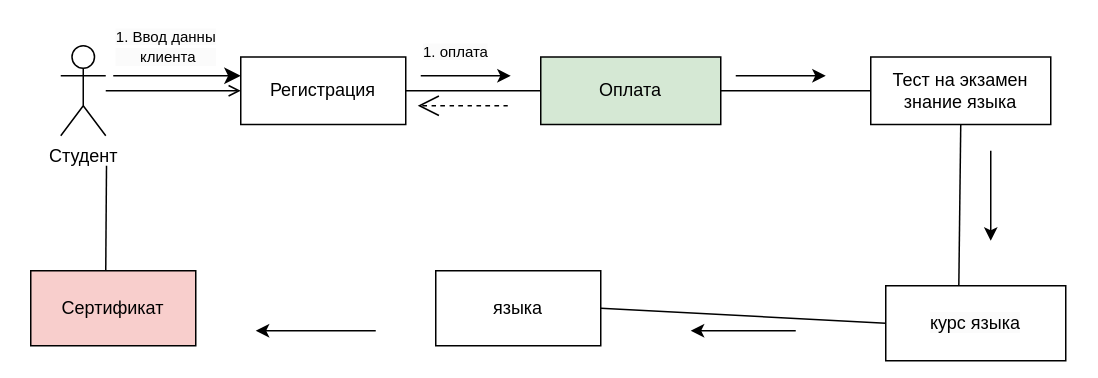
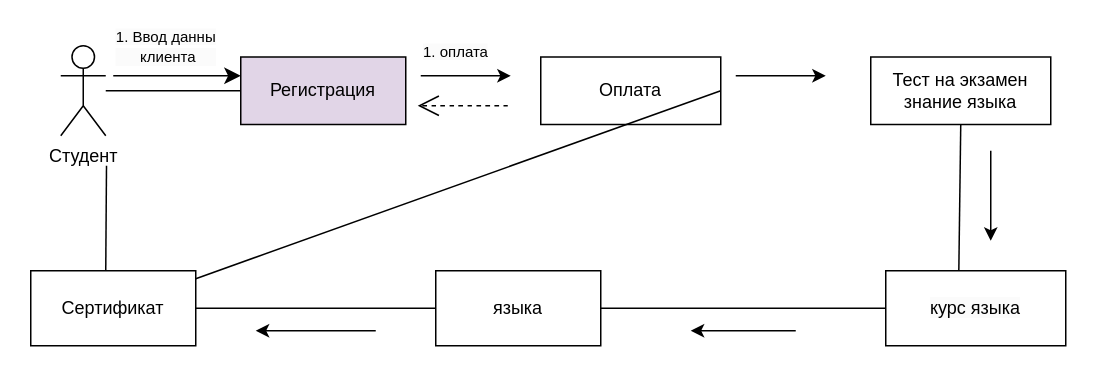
edge "Студент" -> "Регистрация": arrowhead open -> none
node "Регистрация": fillcolor #ffffff -> #e1d5e7
edge "Регистрация" -- "Оплата": removed
node "Оплата": fillcolor #d5e8d4 -> #ffffff
edge "Оплата" -- "Тест на экзамен знание языка": now "Оплата" -- "Сертификат"
node "Сертификат": fillcolor #f8cecc -> #ffffff
edge "Сертификат" -- "языка": added
node "курс языка": moved (976, 323) -> (976, 308)
